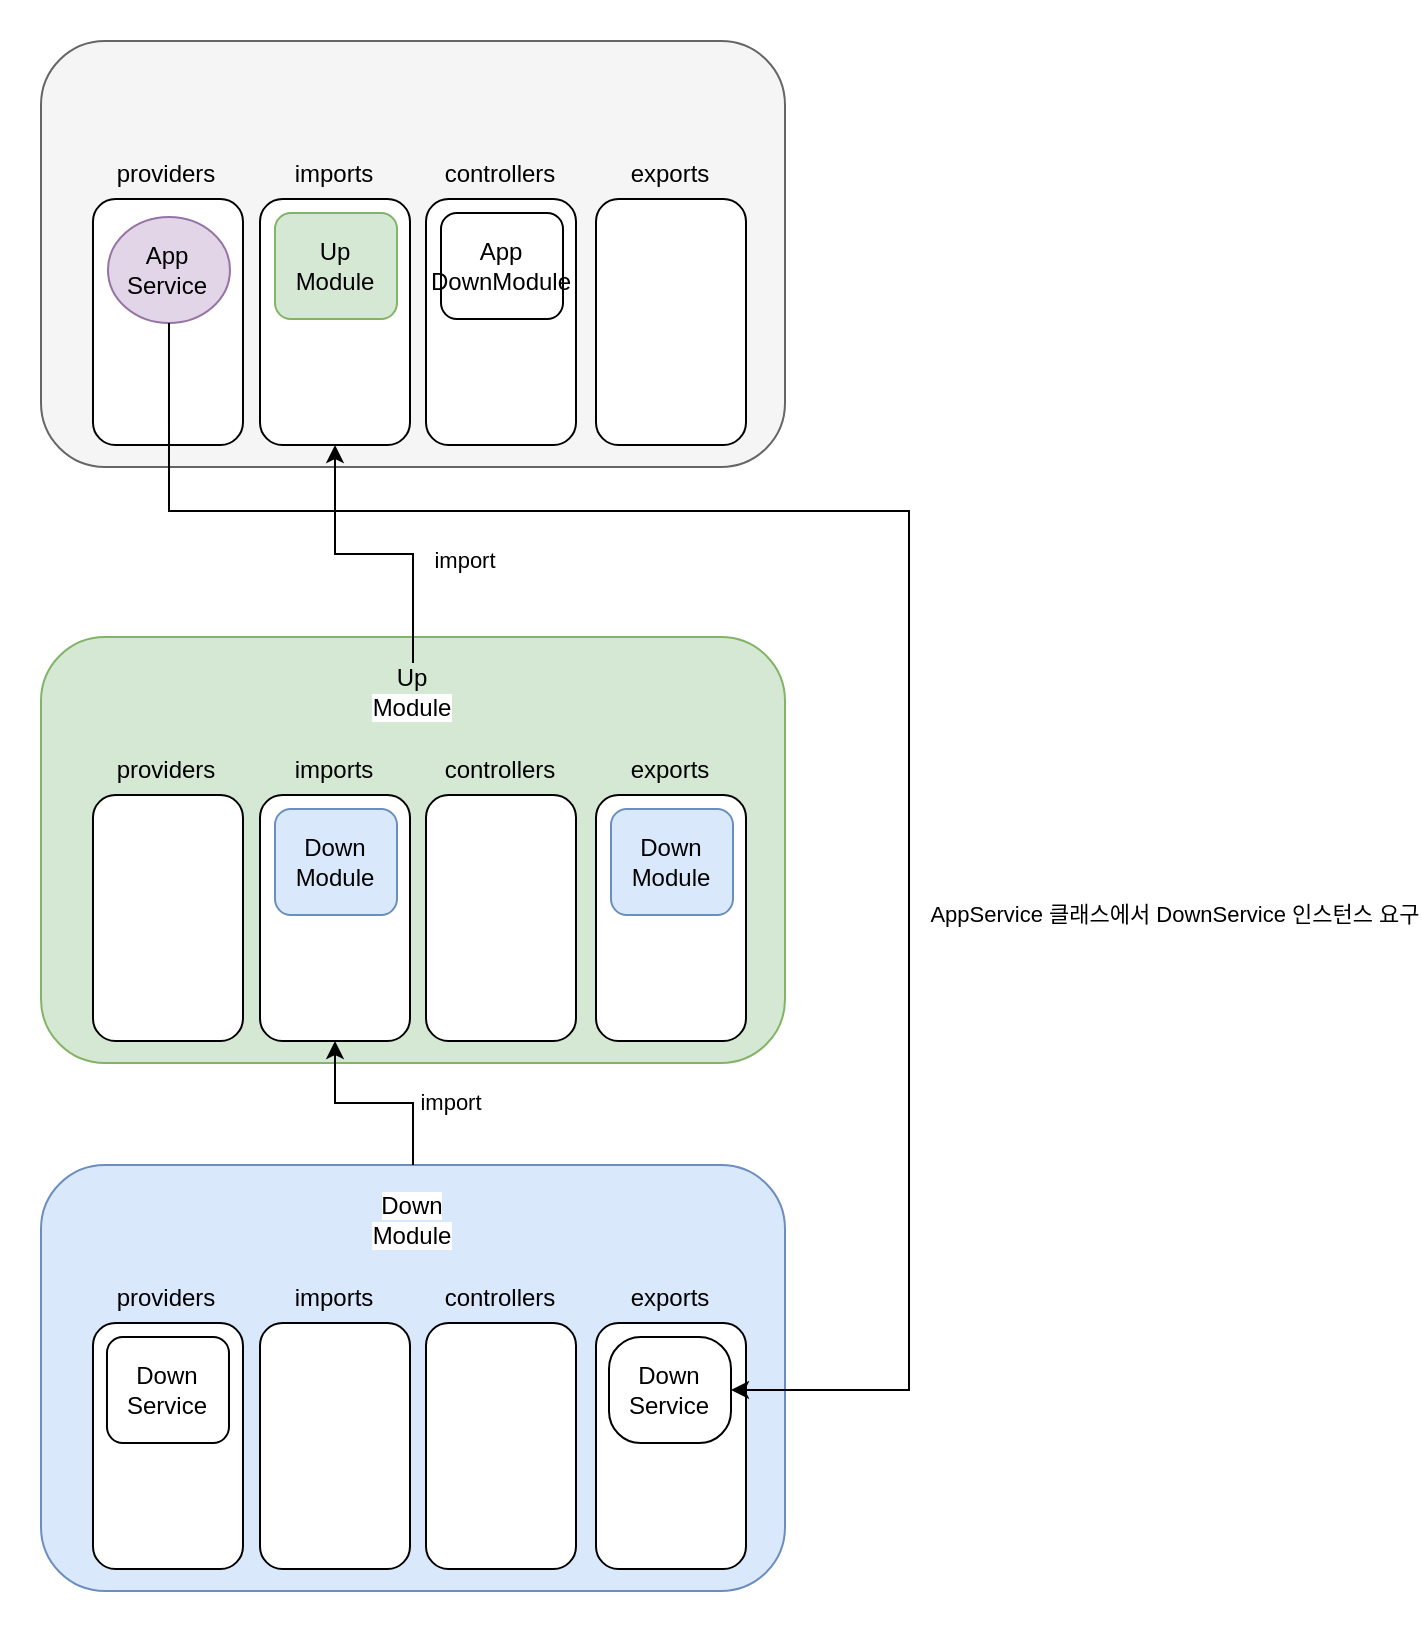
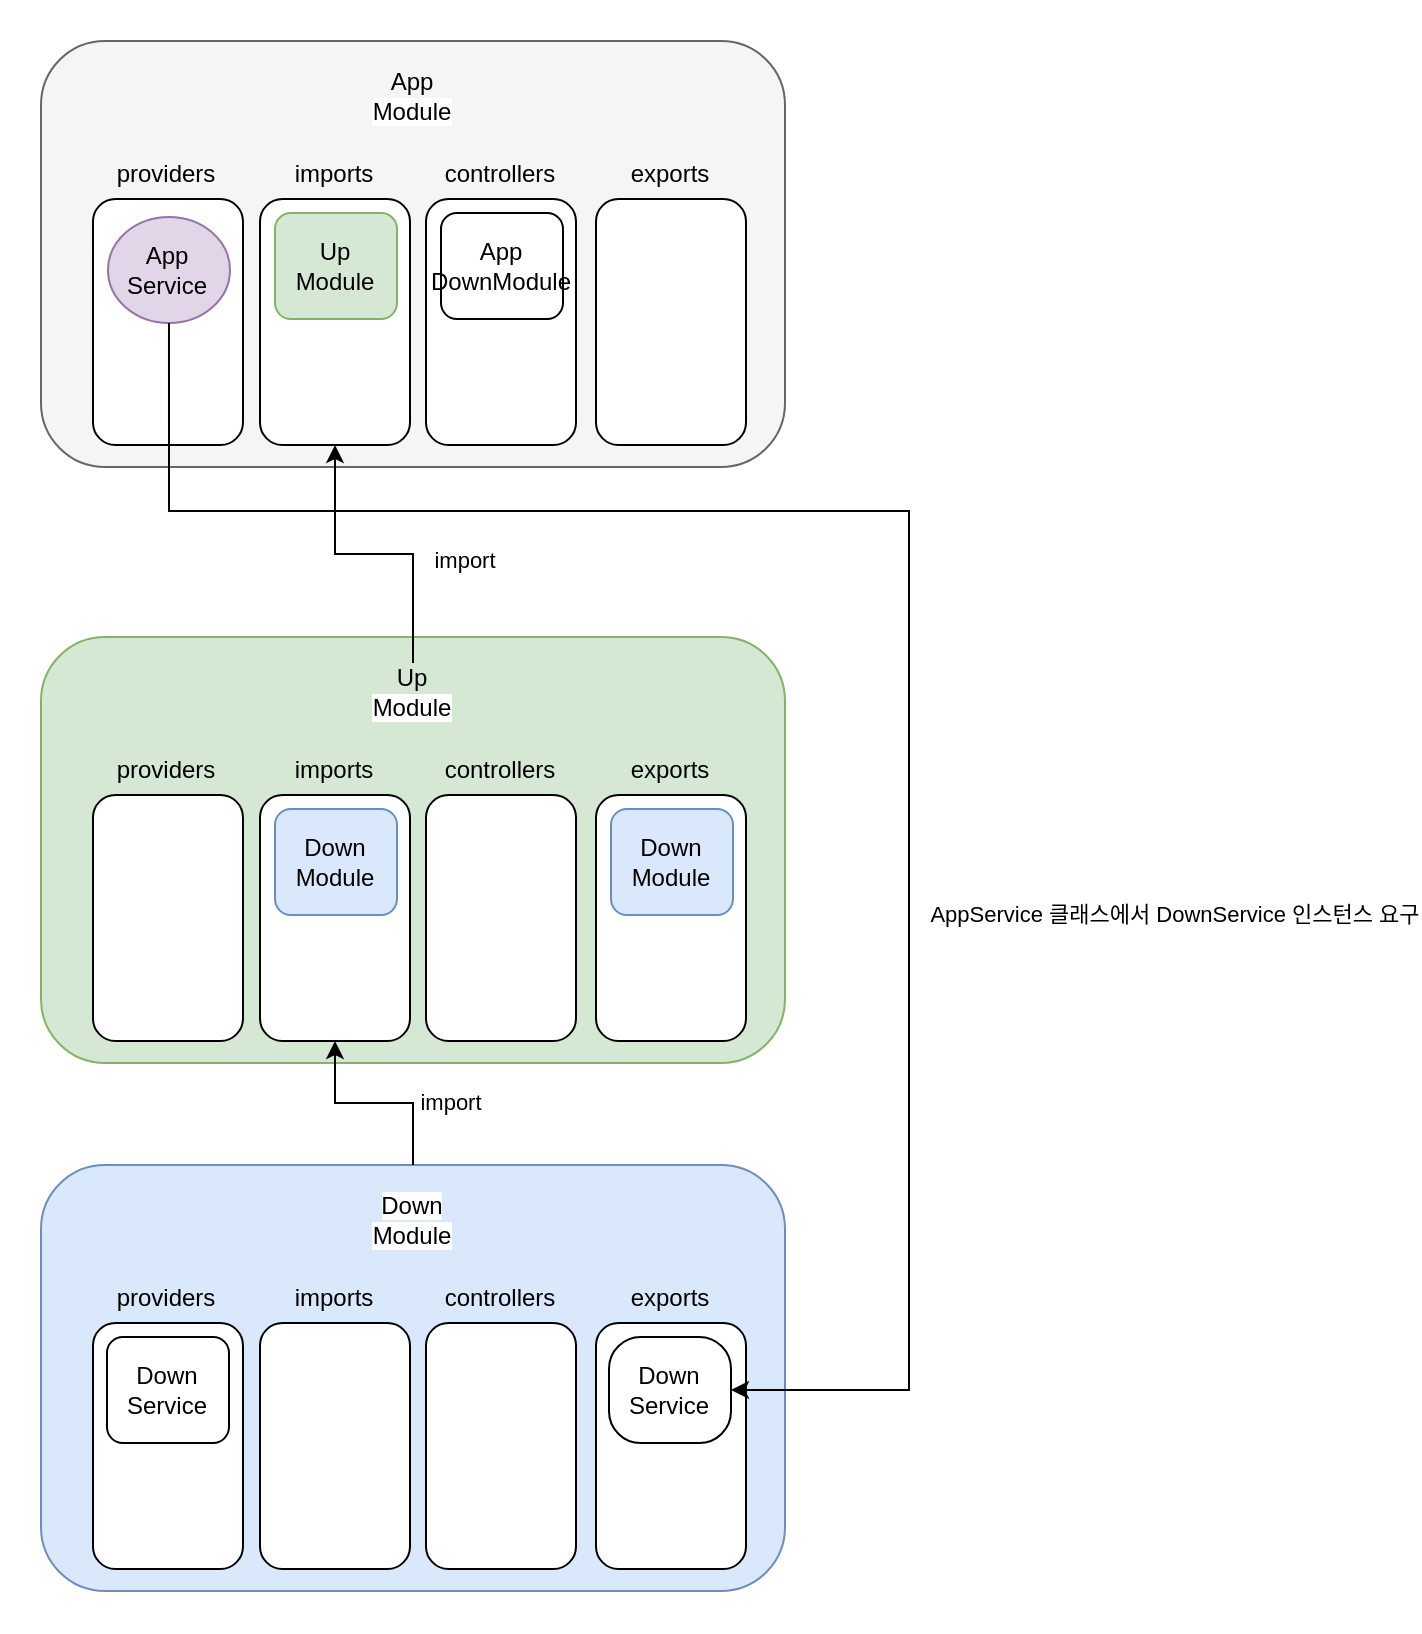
node "AppModule": added
